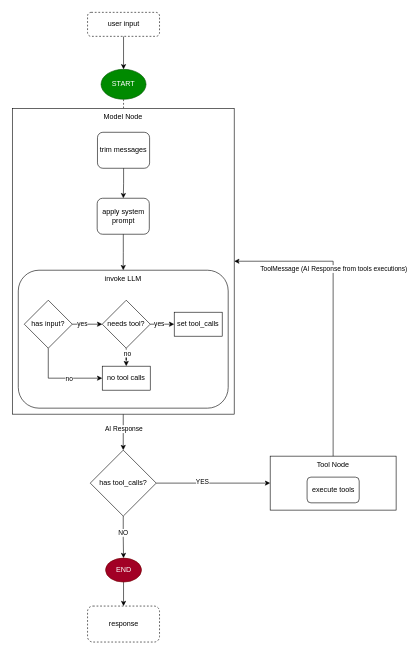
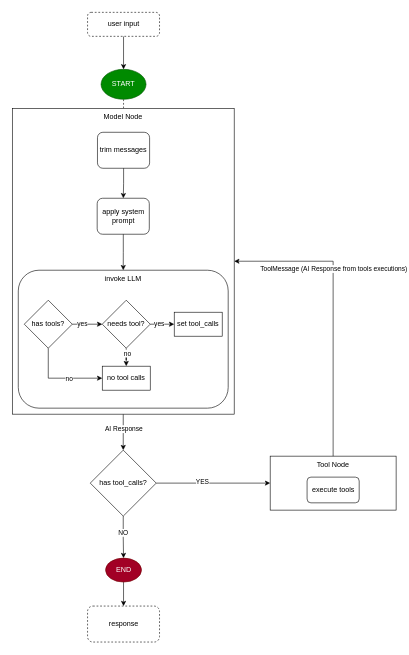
node "has input?": label "has input?" -> "has tools?"
